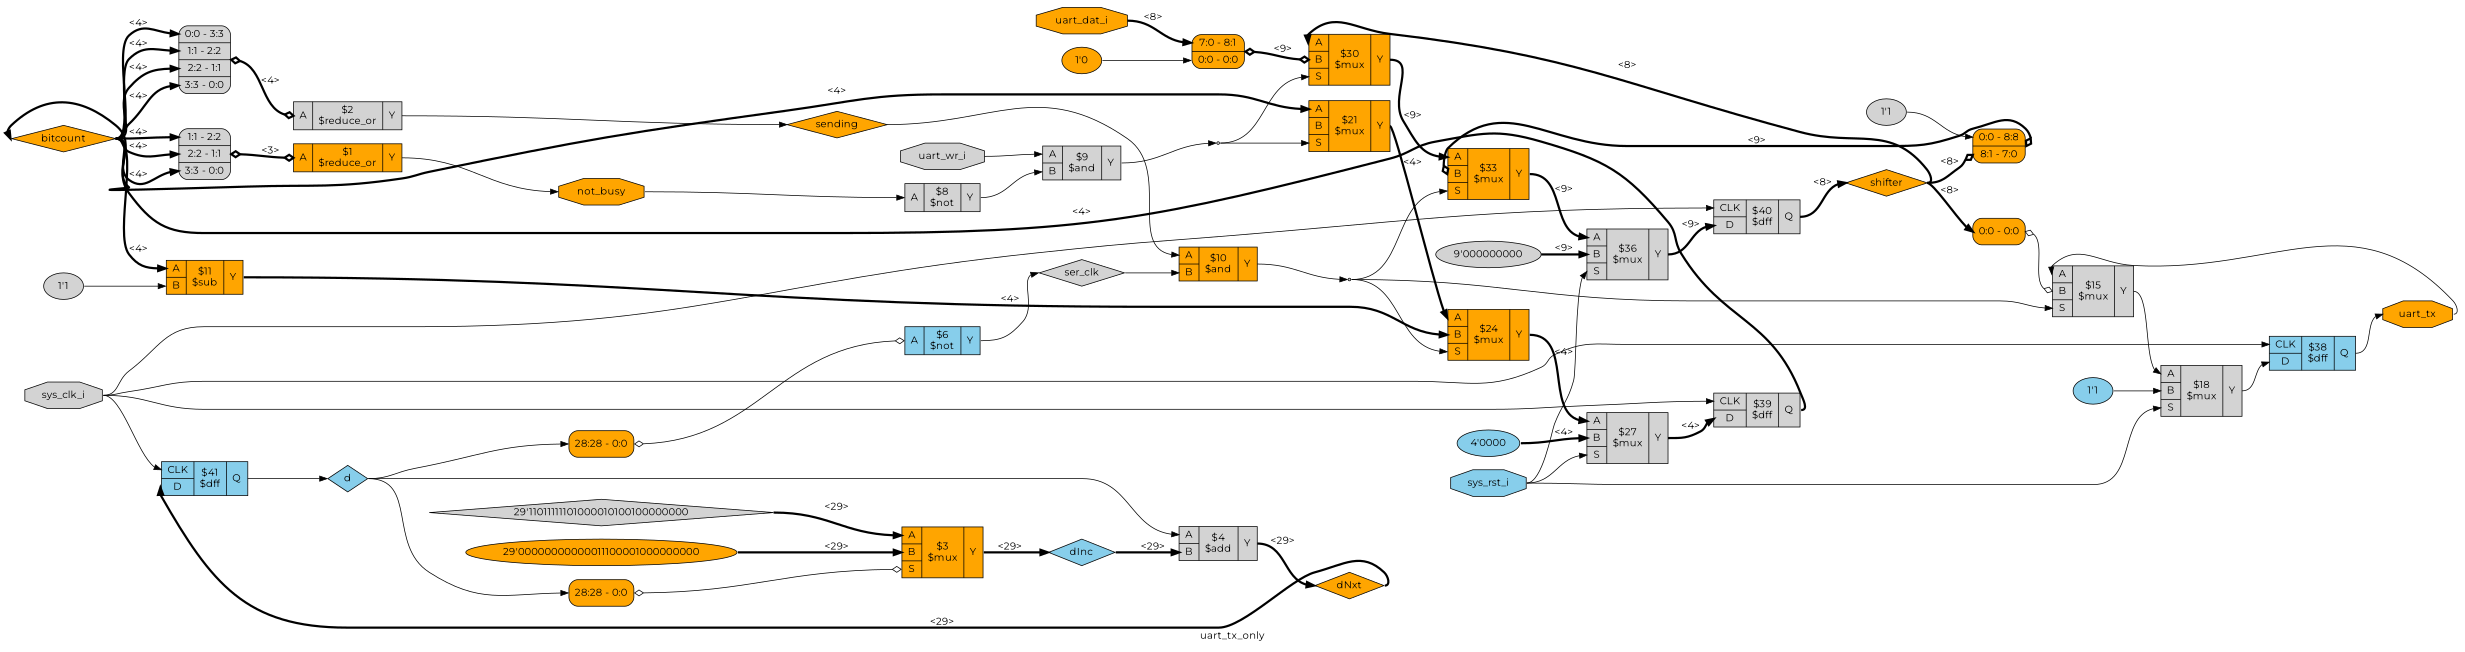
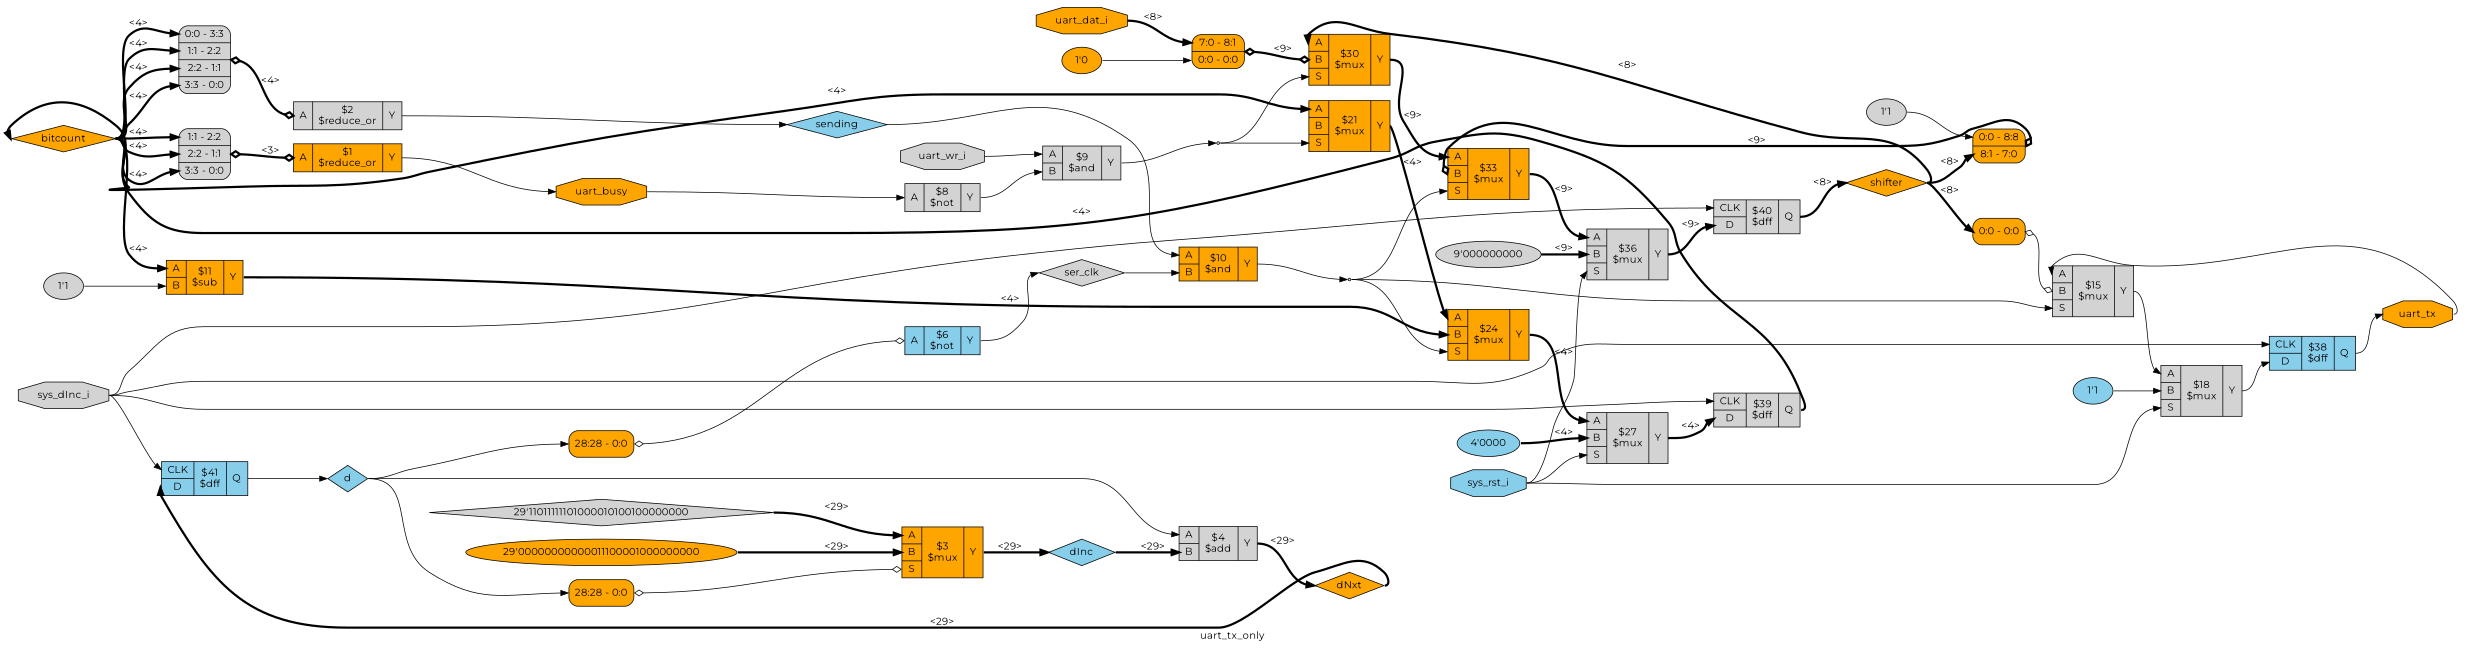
node "sending": fillcolor orange -> skyblue
edge "shifter" -> "0:0 - 8:8": arrowhead odiamond -> normal
node "not_busy": label "not_busy" -> "uart_busy"
node "sys_clk_i": label "sys_clk_i" -> "sys_dInc_i"
